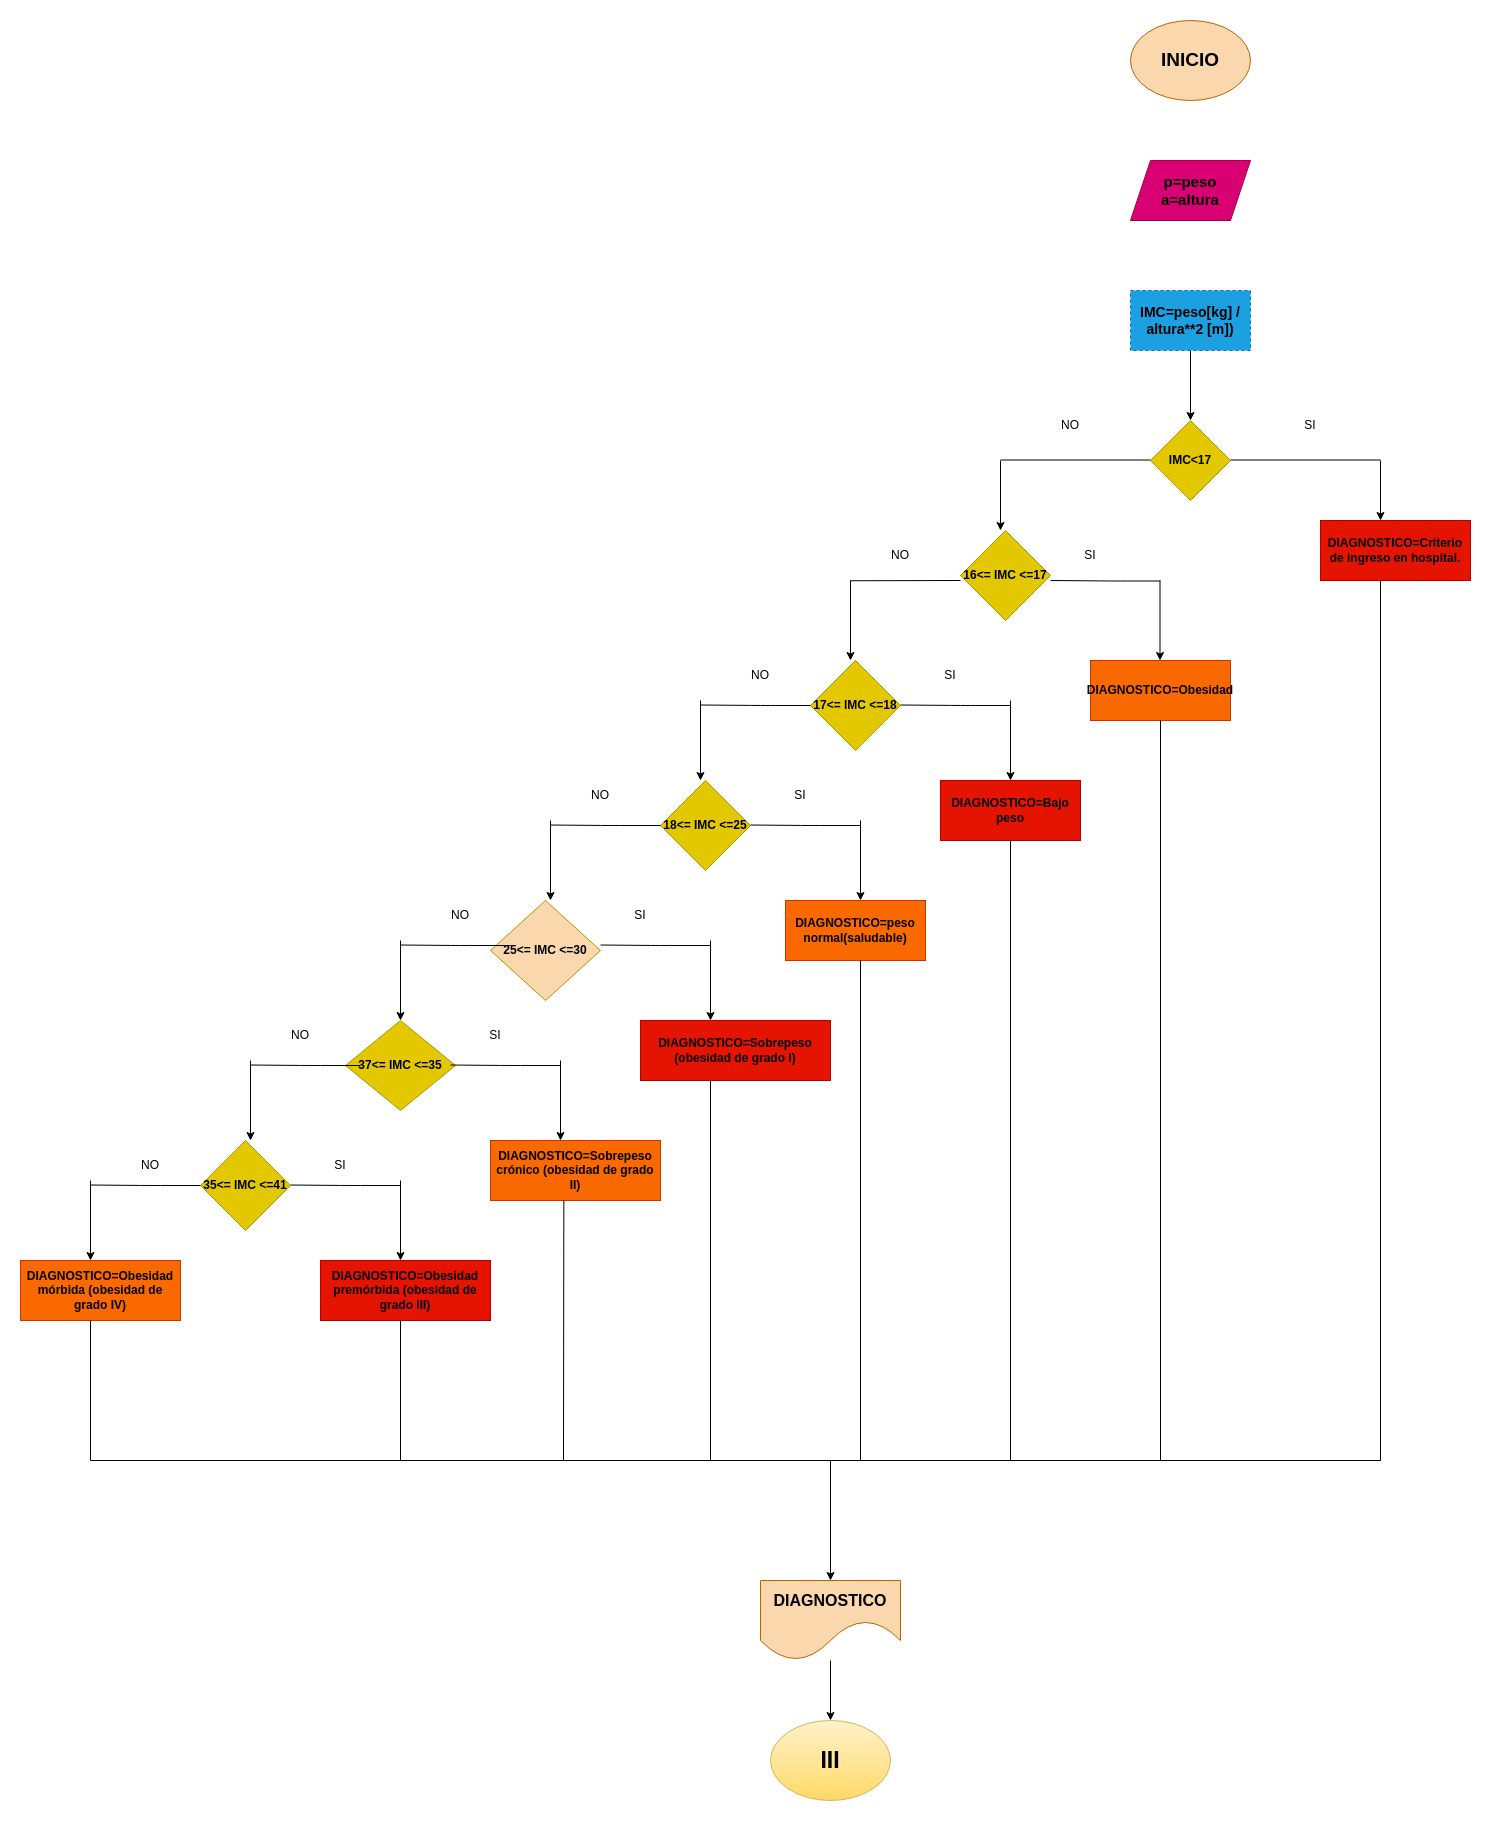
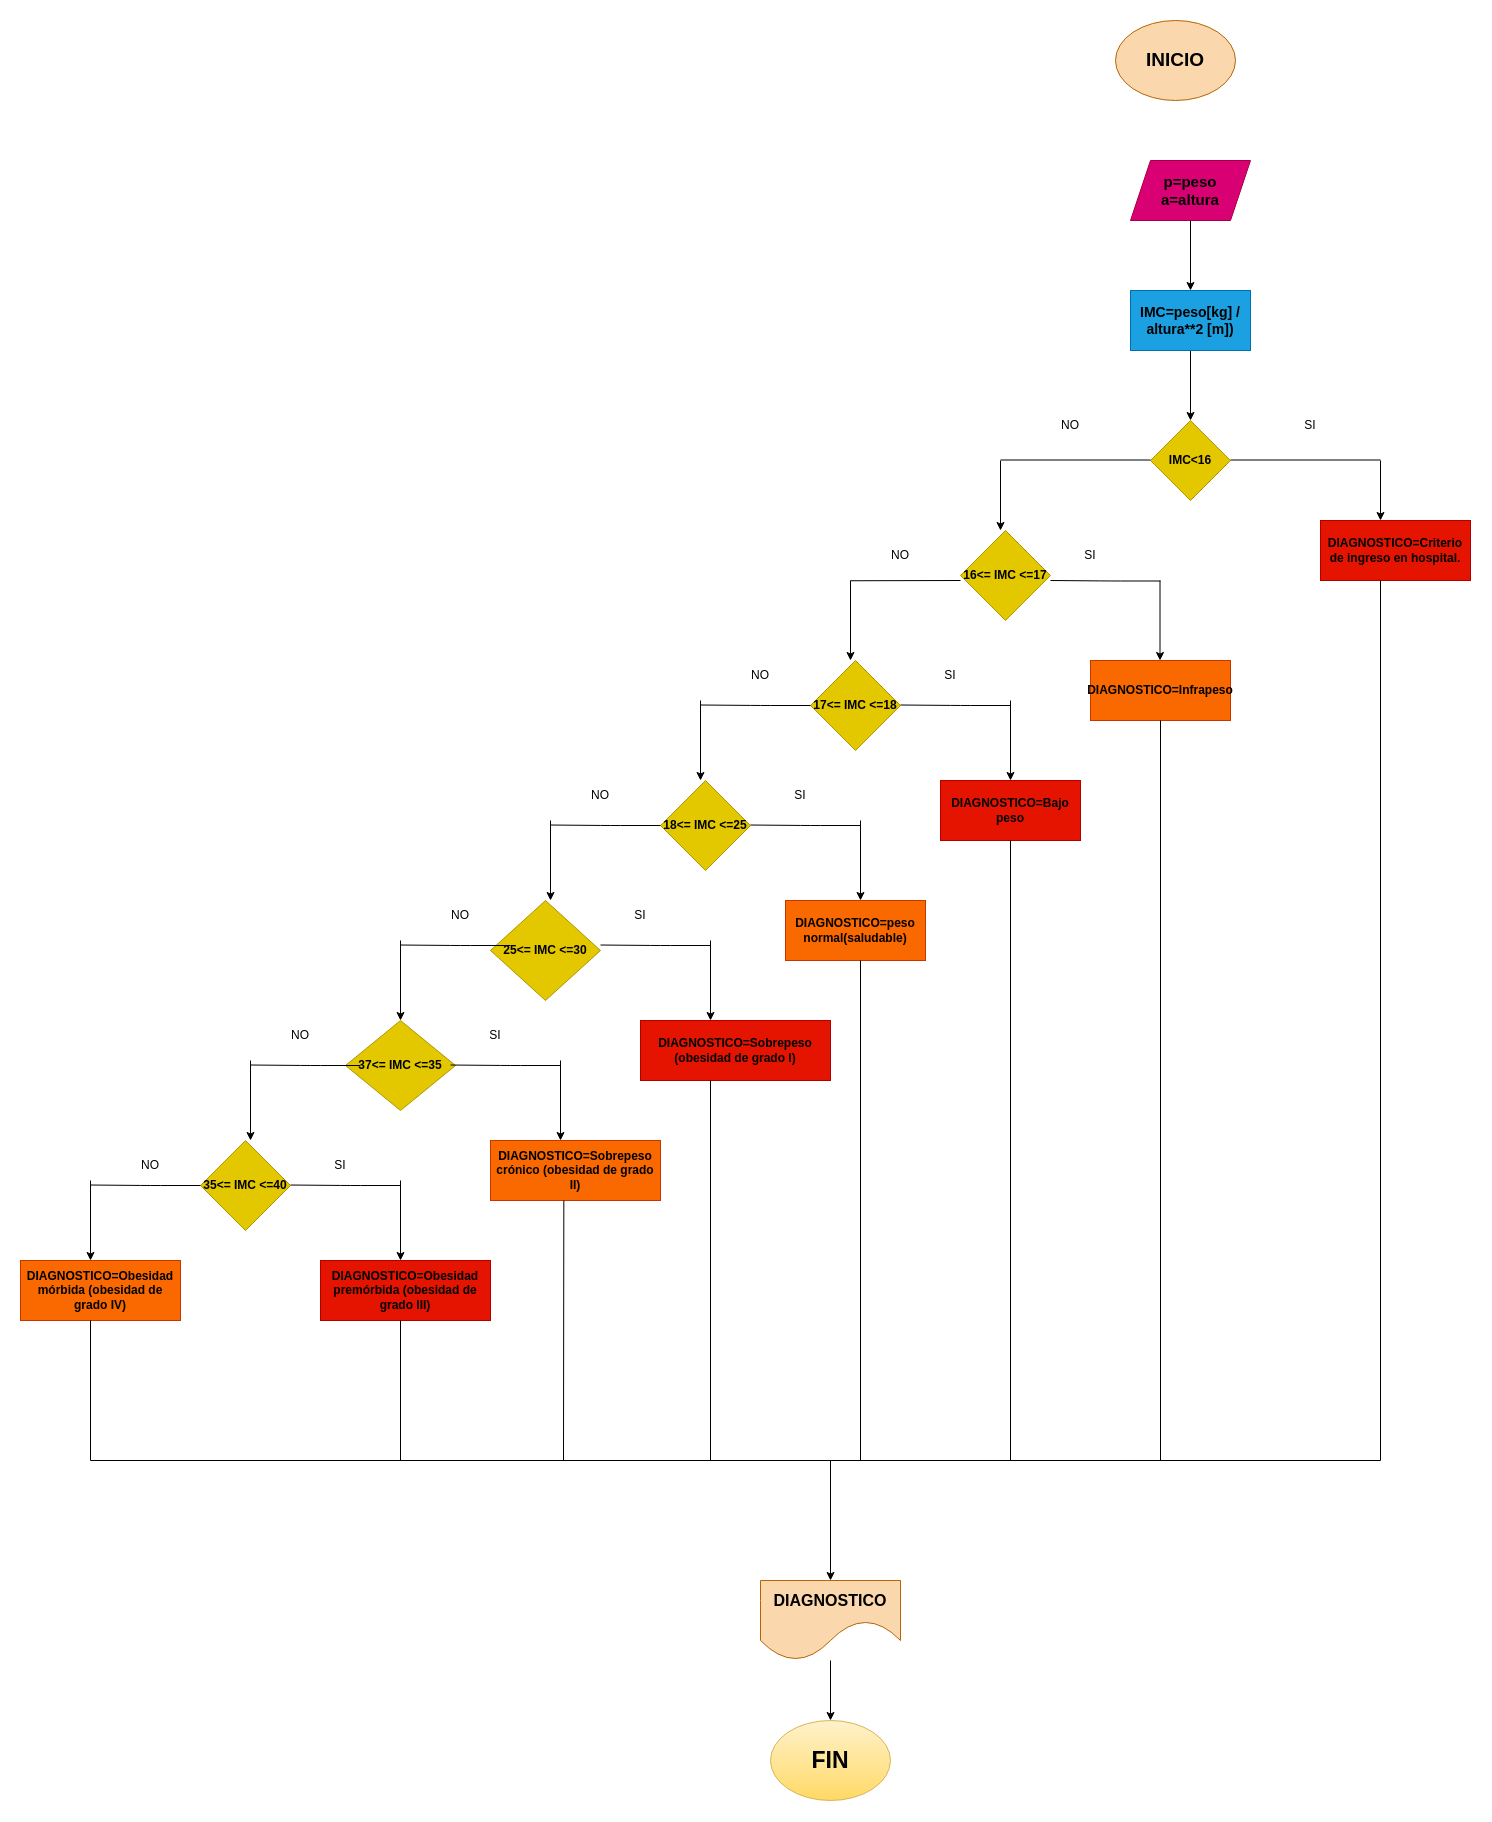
node "INICIO": moved (1191, 61) -> (1176, 61)
edge "p=peso a=altura" -> "IMC=peso[kg] / altura**2 [m])": added
node "IMC=peso[kg] / altura**2 [m])": style dashed -> solid
node "IMC<17": label "IMC<17" -> "IMC<16"
node "DIAGNOSTICO=Obesidad": label "DIAGNOSTICO=Obesidad" -> "DIAGNOSTICO=Infrapeso"
node "25<= IMC <=30": fillcolor #fad7ac -> #e3c800
node "35<= IMC <=41": label "35<= IMC <=41" -> "35<= IMC <=40"
node "III": label "III" -> "FIN"
